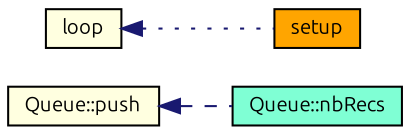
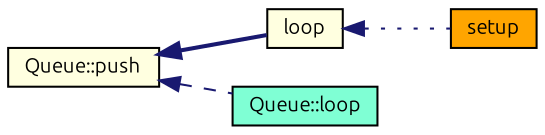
edge "loop" -> "Queue::push": added
node "Queue::nbRecs": label "Queue::nbRecs" -> "Queue::loop"
